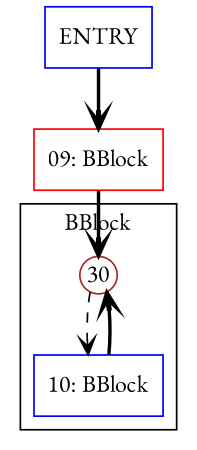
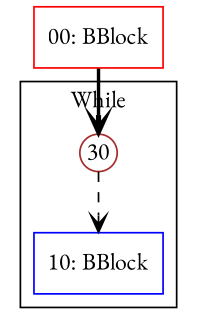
node "ENTRY": removed
node "09: BBlock": label "09: BBlock" -> "00: BBlock"
cluster "BBlock": label "BBlock" -> "While"
edge "10: BBlock" -> "30": removed
